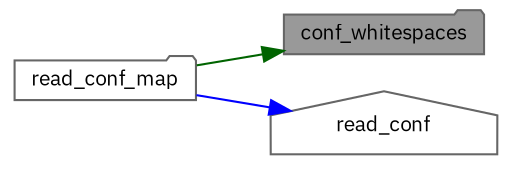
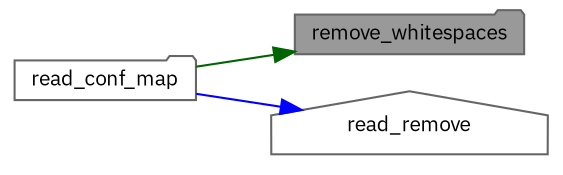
node "conf_whitespaces": label "conf_whitespaces" -> "remove_whitespaces"
node "read_conf": label "read_conf" -> "read_remove"
